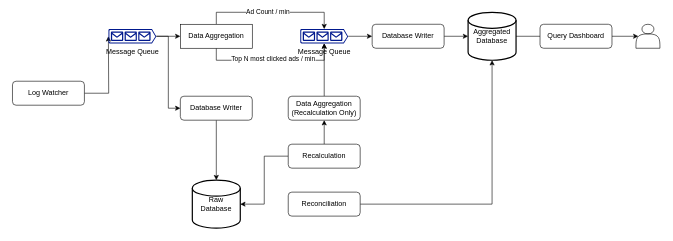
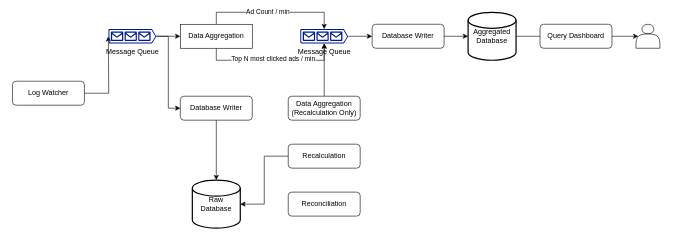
edge "Reconciliation" -> "Aggregated Database": removed
edge "Recalculation" -> "Data Aggregation (Recalculation Only)": removed
